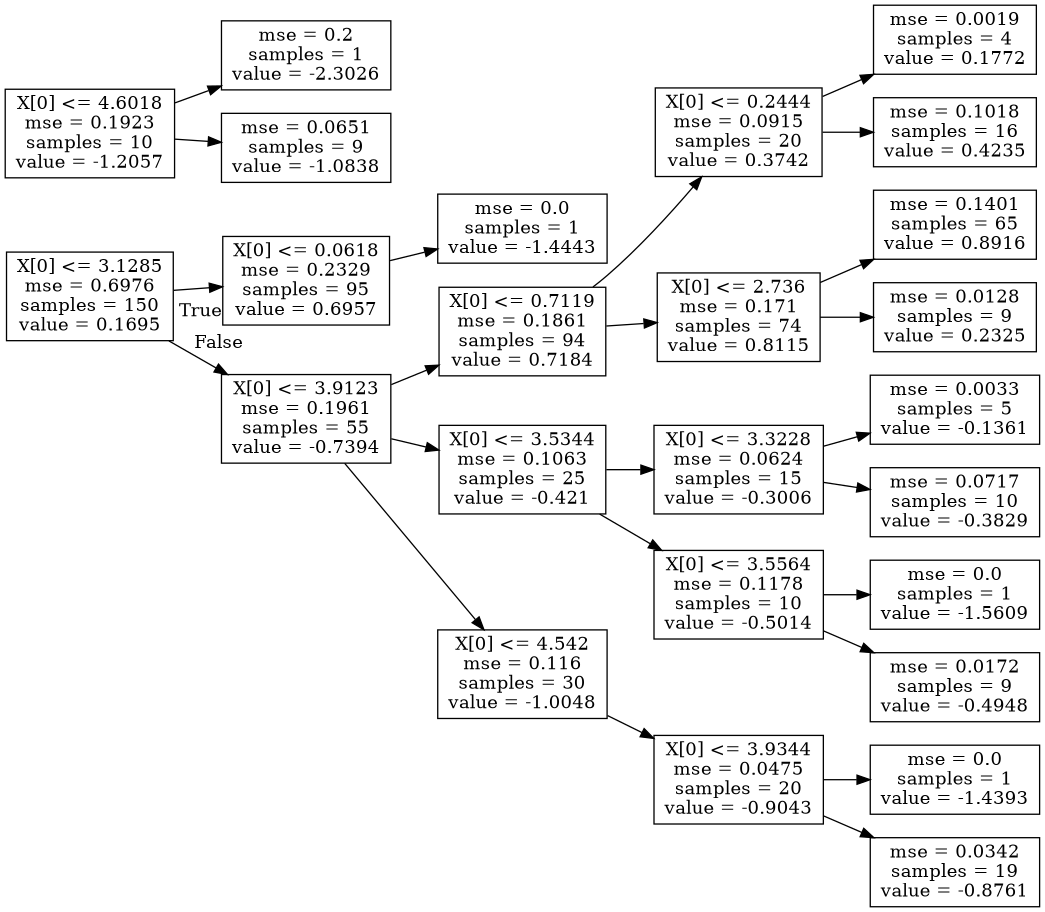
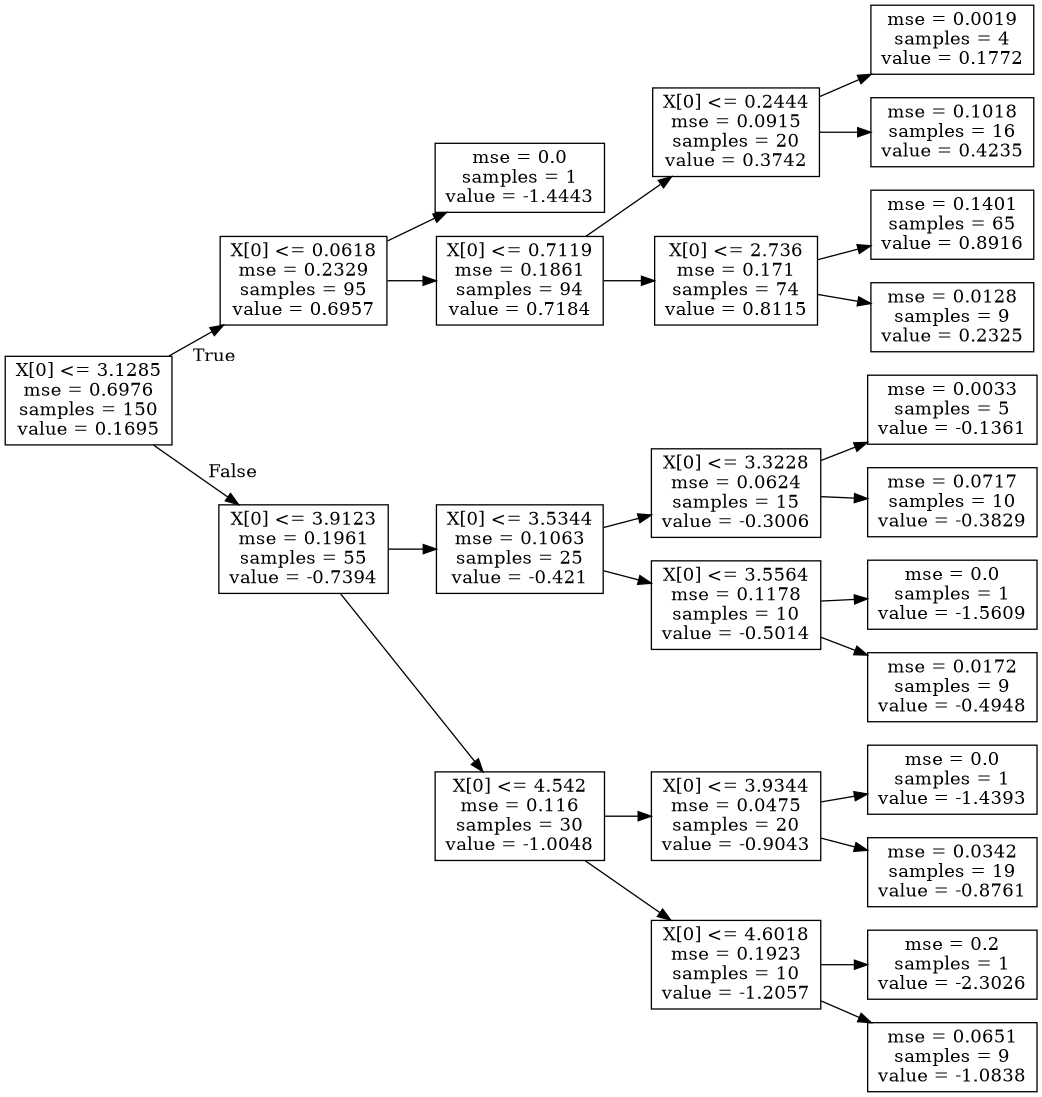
edge "X[0] <= 3.9123 mse = 0.1961 samples = 55 value = -0.7394" -> "X[0] <= 0.7119 mse = 0.1861 samples = 94 value = 0.7184": now "X[0] <= 0.0618 mse = 0.2329 samples = 95 value = 0.6957" -> "X[0] <= 0.7119 mse = 0.1861 samples = 94 value = 0.7184"
edge "X[0] <= 4.542 mse = 0.116 samples = 30 value = -1.0048" -> "X[0] <= 4.6018 mse = 0.1923 samples = 10 value = -1.2057": added
